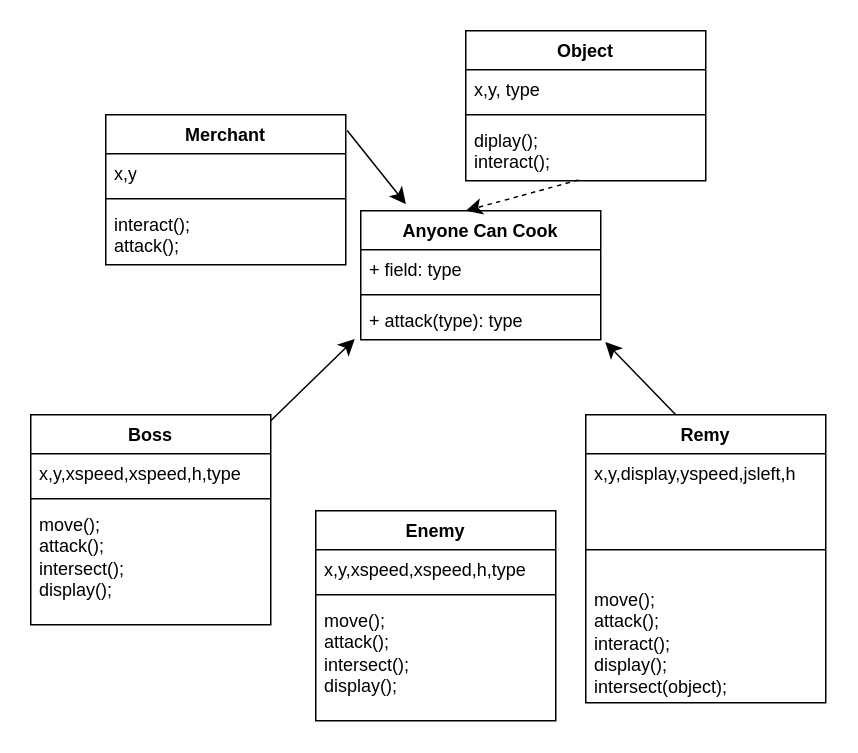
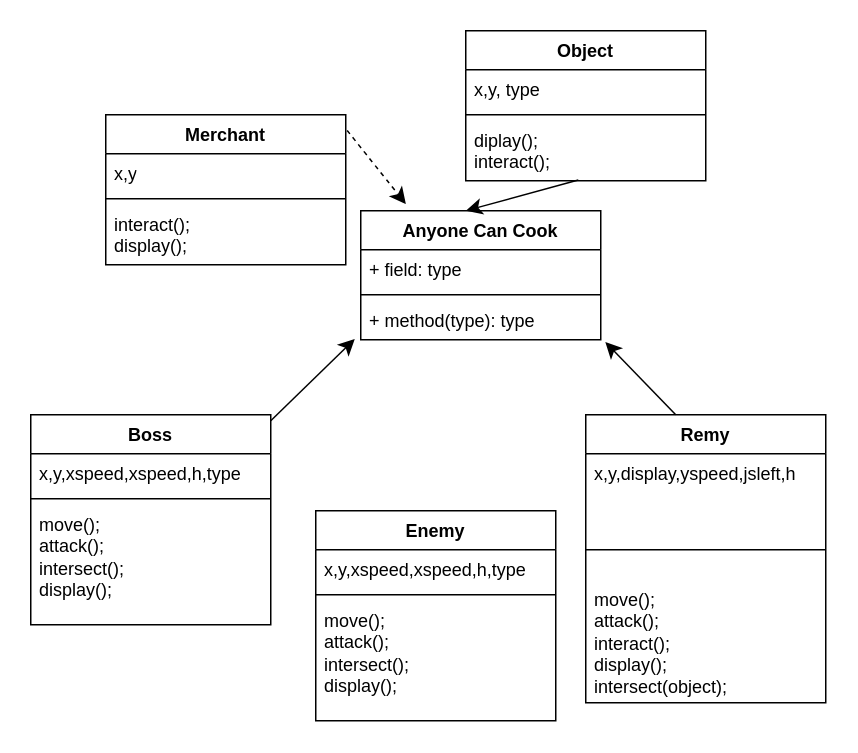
edge "Merchant" -> "Anyone Can Cook": style solid -> dashed
edge "diplay(); interact();" -> "Anyone Can Cook": style dashed -> solid
node "interact(); attack();": label "interact(); attack();" -> "interact(); display();"
node "+ attack(type): type": label "+ attack(type): type" -> "+ method(type): type"
